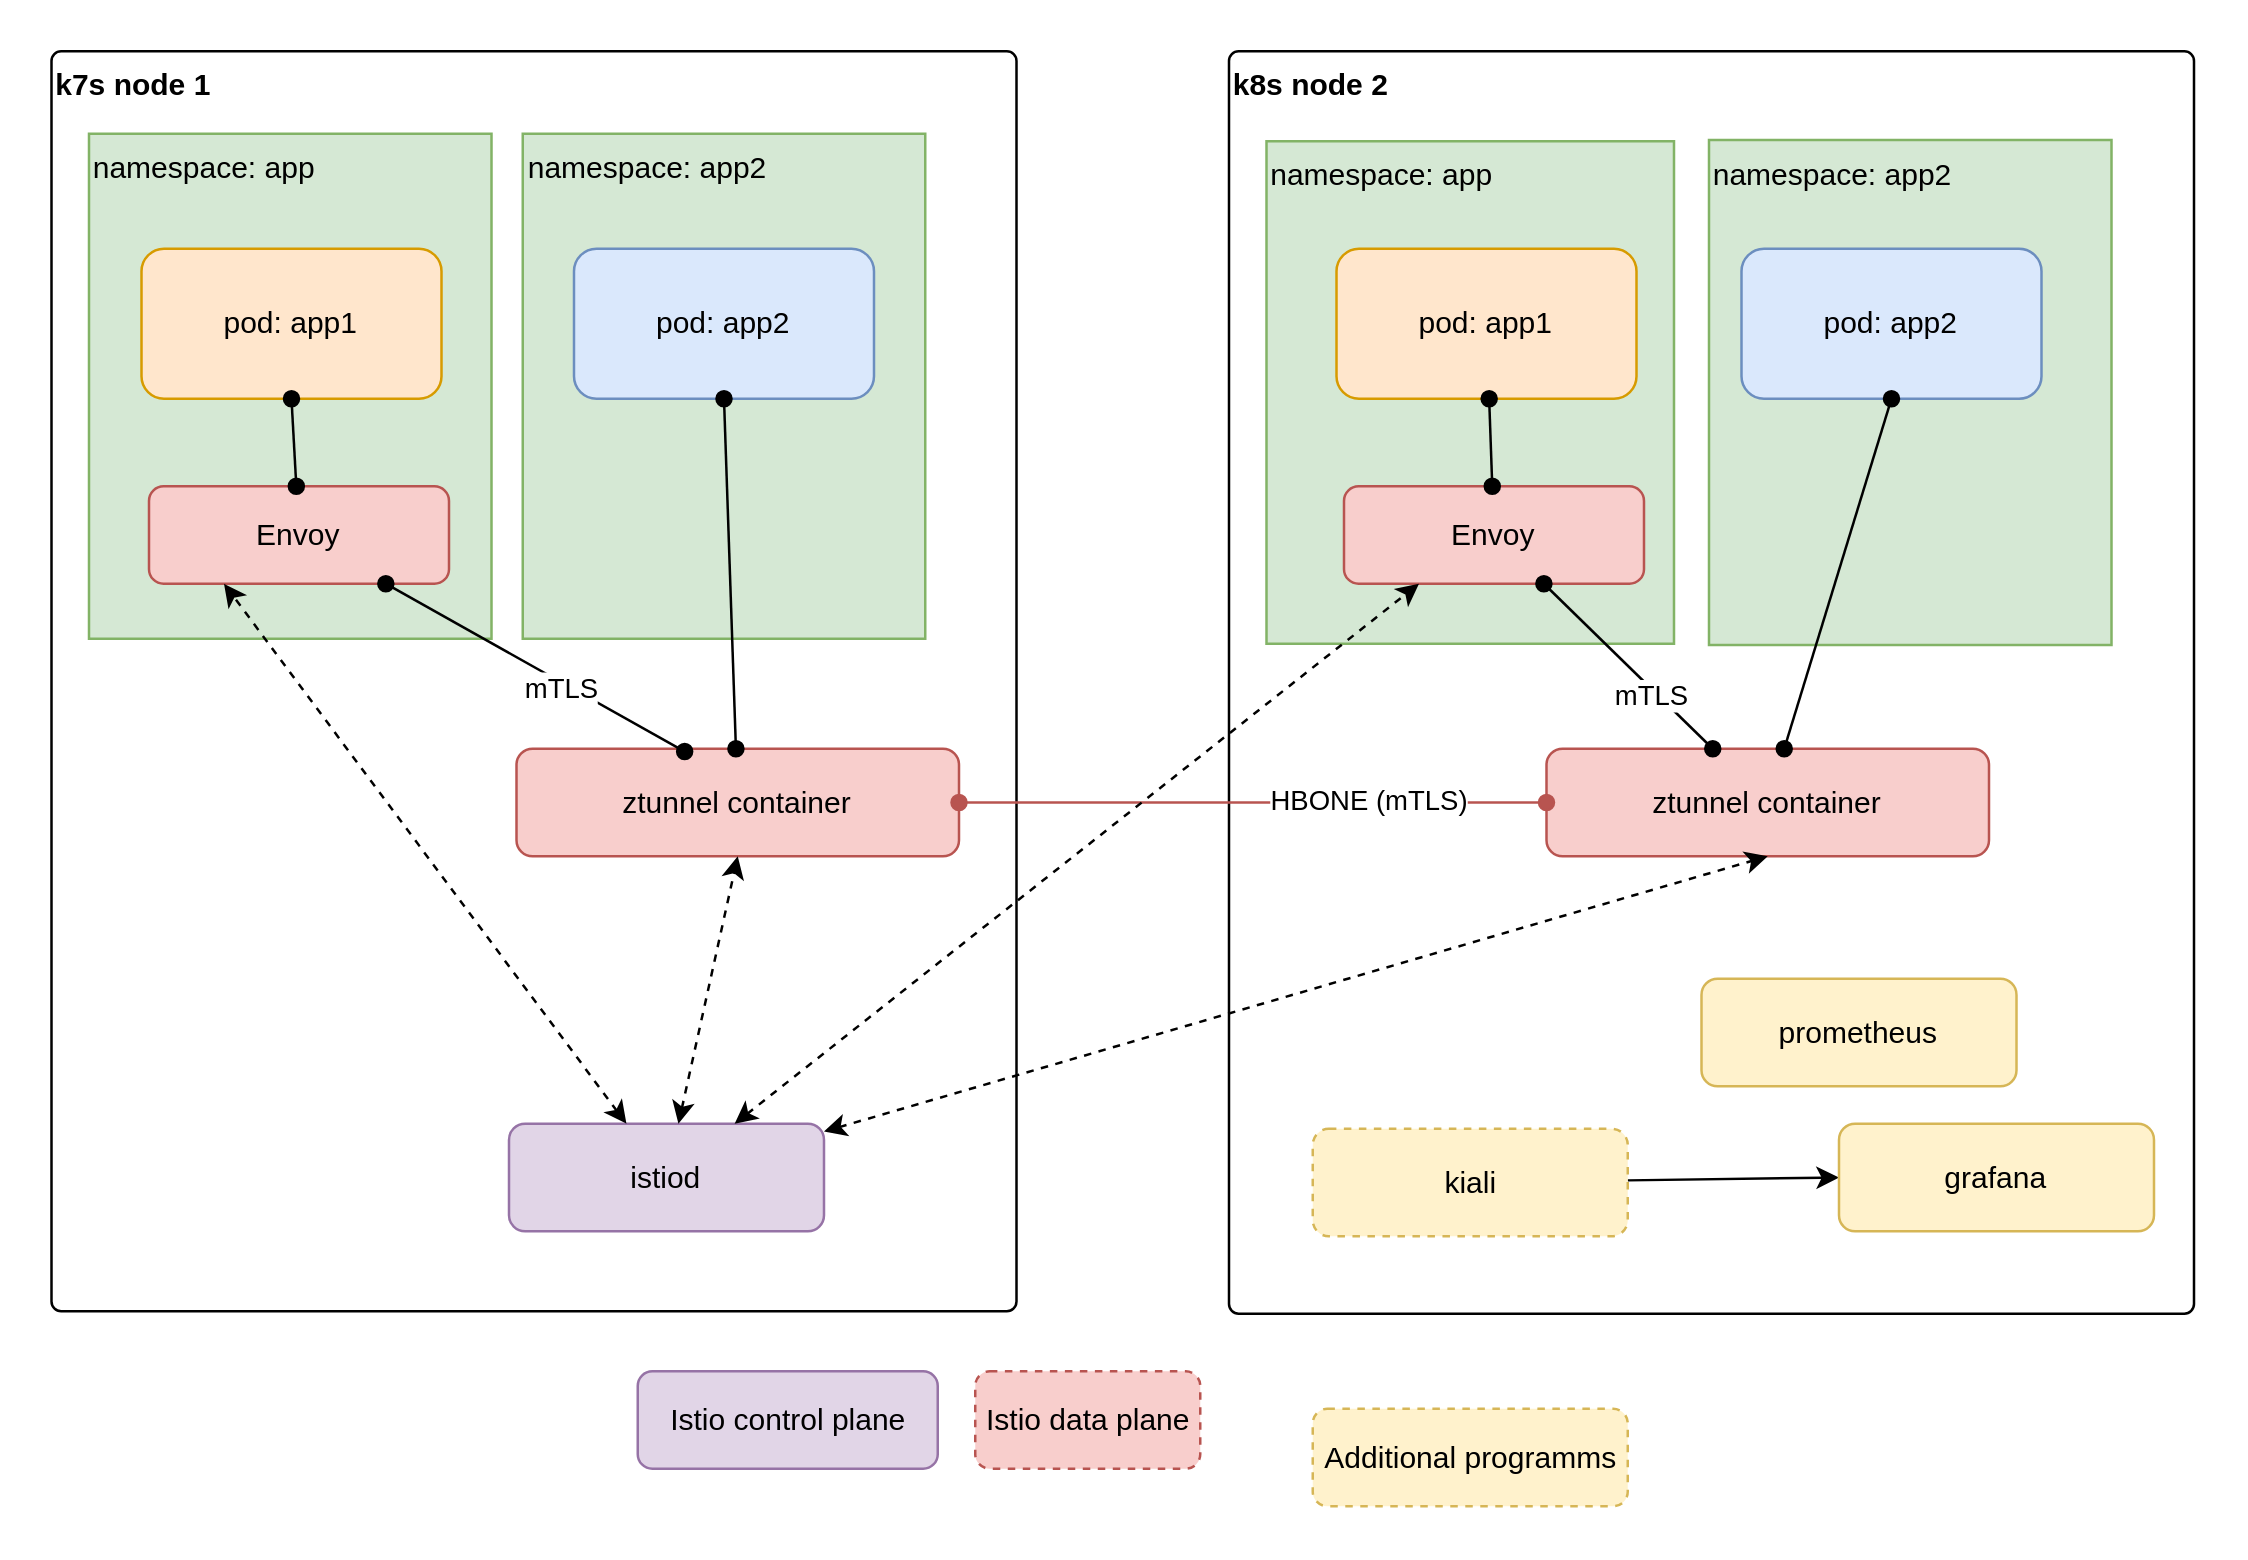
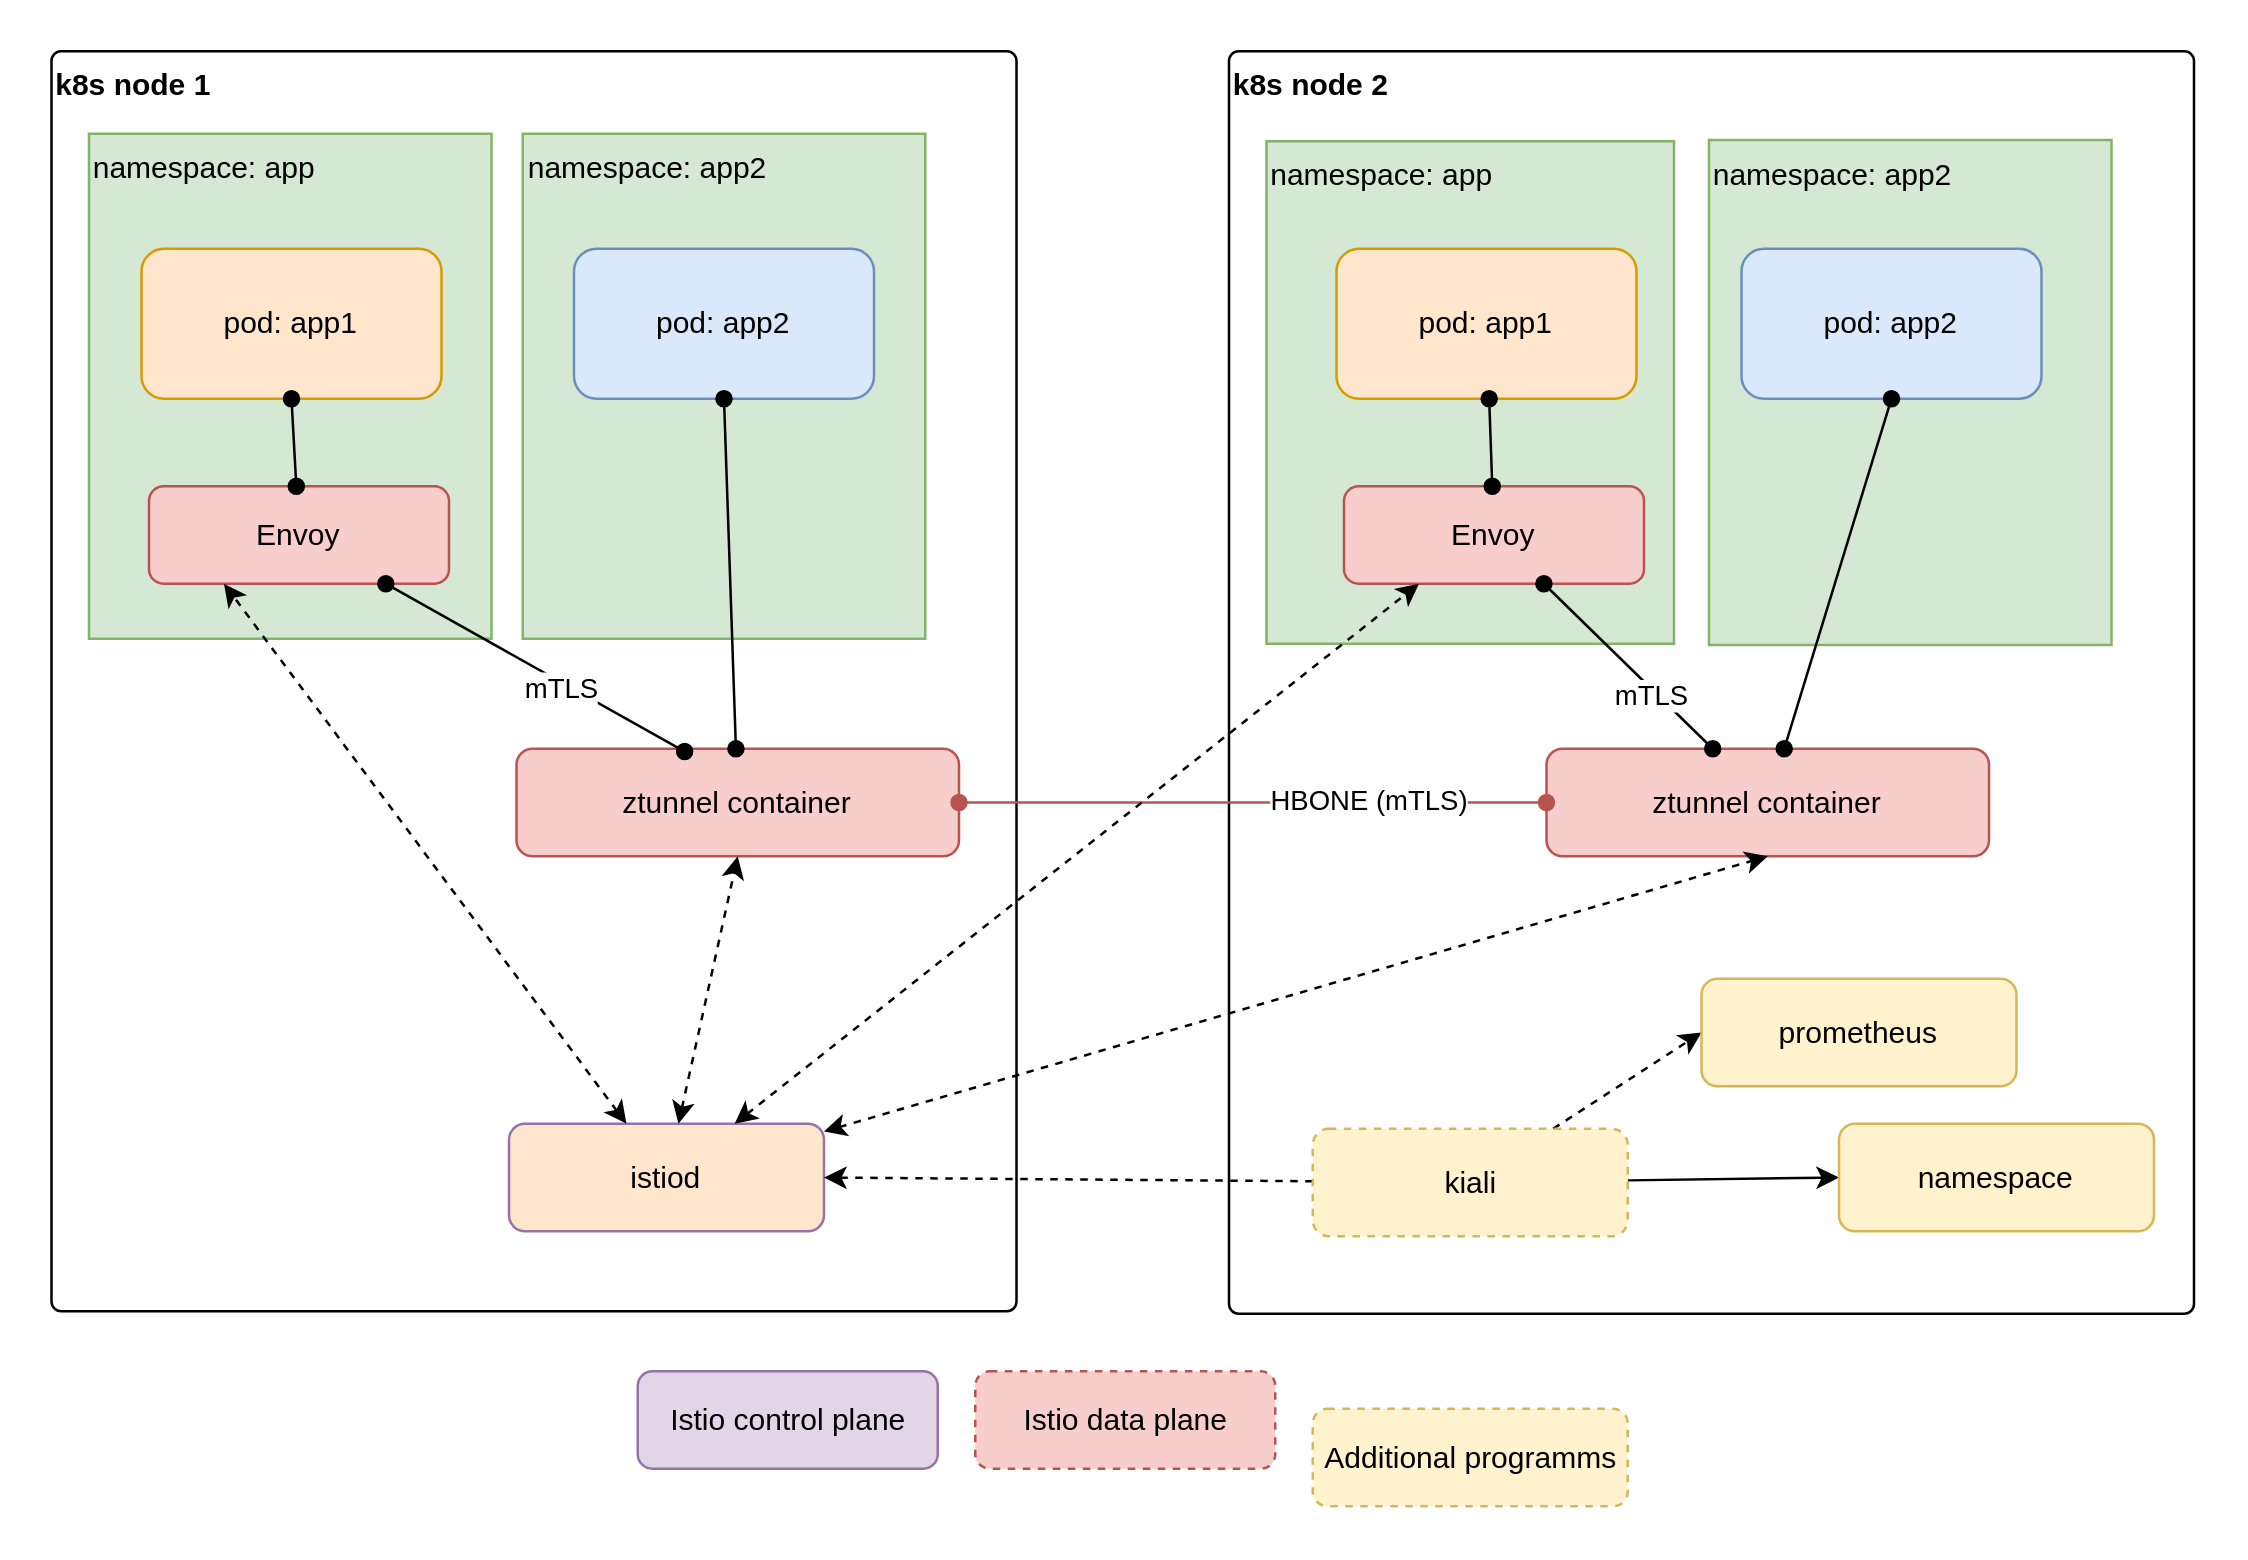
node "k7s node 1": label "k7s node 1" -> "k8s node 1"
edge "kiali" -> "prometheus": added
node "istiod": fillcolor #e1d5e7 -> #ffe6cc
edge "kiali" -> "istiod": added
node "grafana": label "grafana" -> "namespace"
node "Istio data plane": size 225x98 -> 300x98
